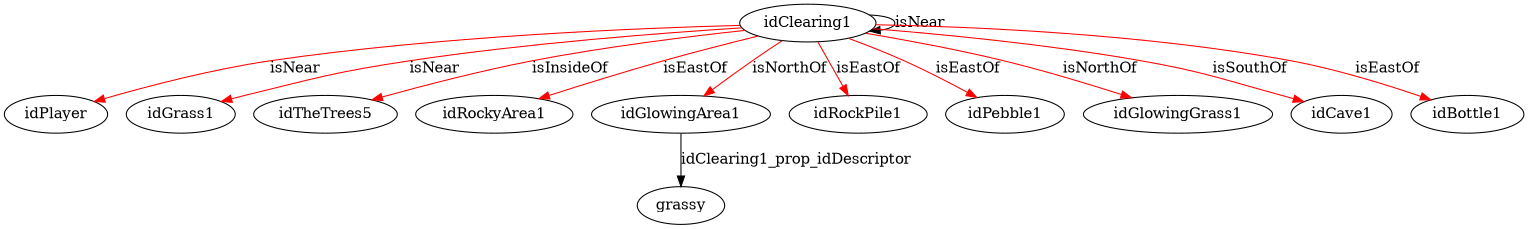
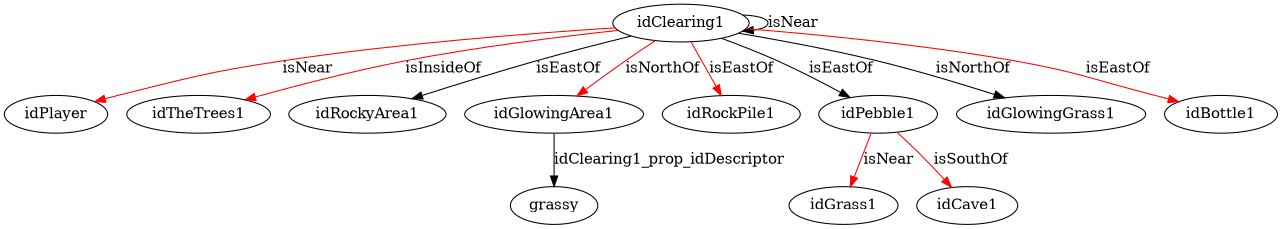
edge "idClearing1" -> "idGrass1": now "idPebble1" -> "idGrass1"
edge "idClearing1" -> "idCave1": now "idPebble1" -> "idCave1"
edge "idClearing1" -> "idGlowingGrass1": color red -> black
edge "idClearing1" -> "idPebble1": color red -> black
edge "idClearing1" -> "idRockyArea1": color red -> black
node "idTheTrees5": label "idTheTrees5" -> "idTheTrees1"
